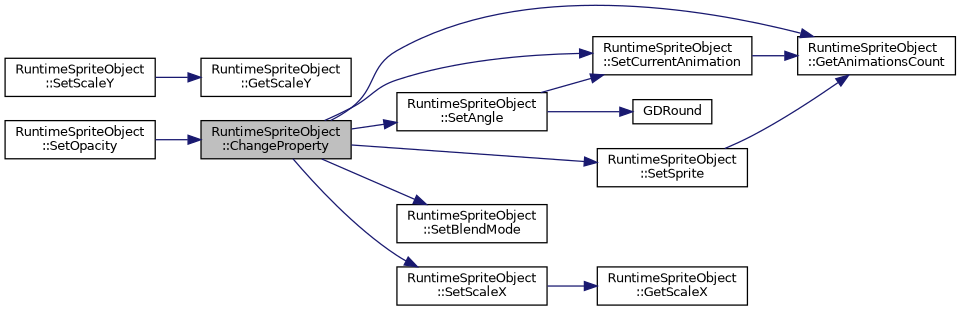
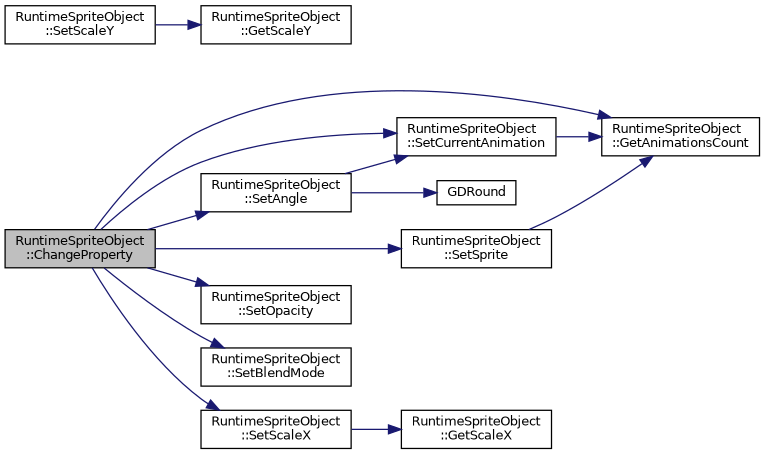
edge "RuntimeSpriteObject ::SetOpacity" -> "RuntimeSpriteObject ::ChangeProperty": reversed
